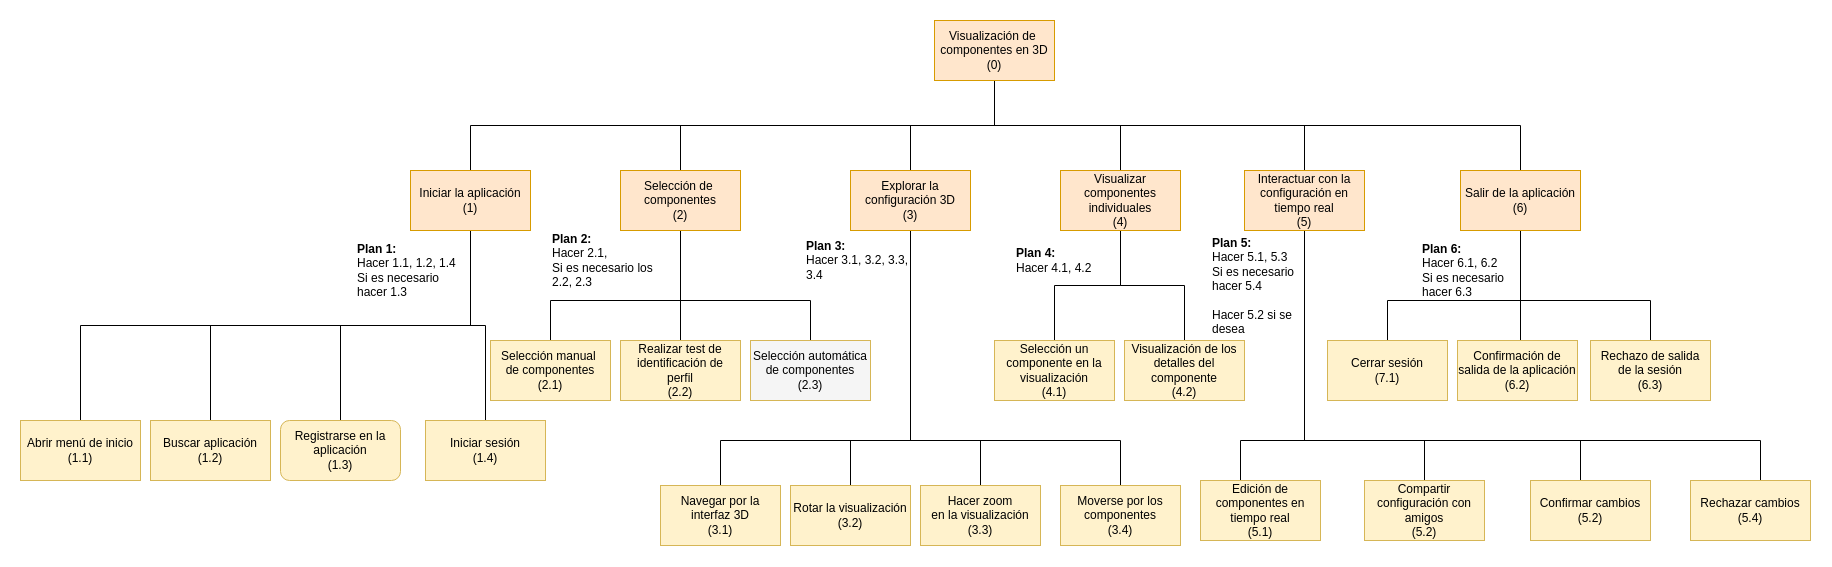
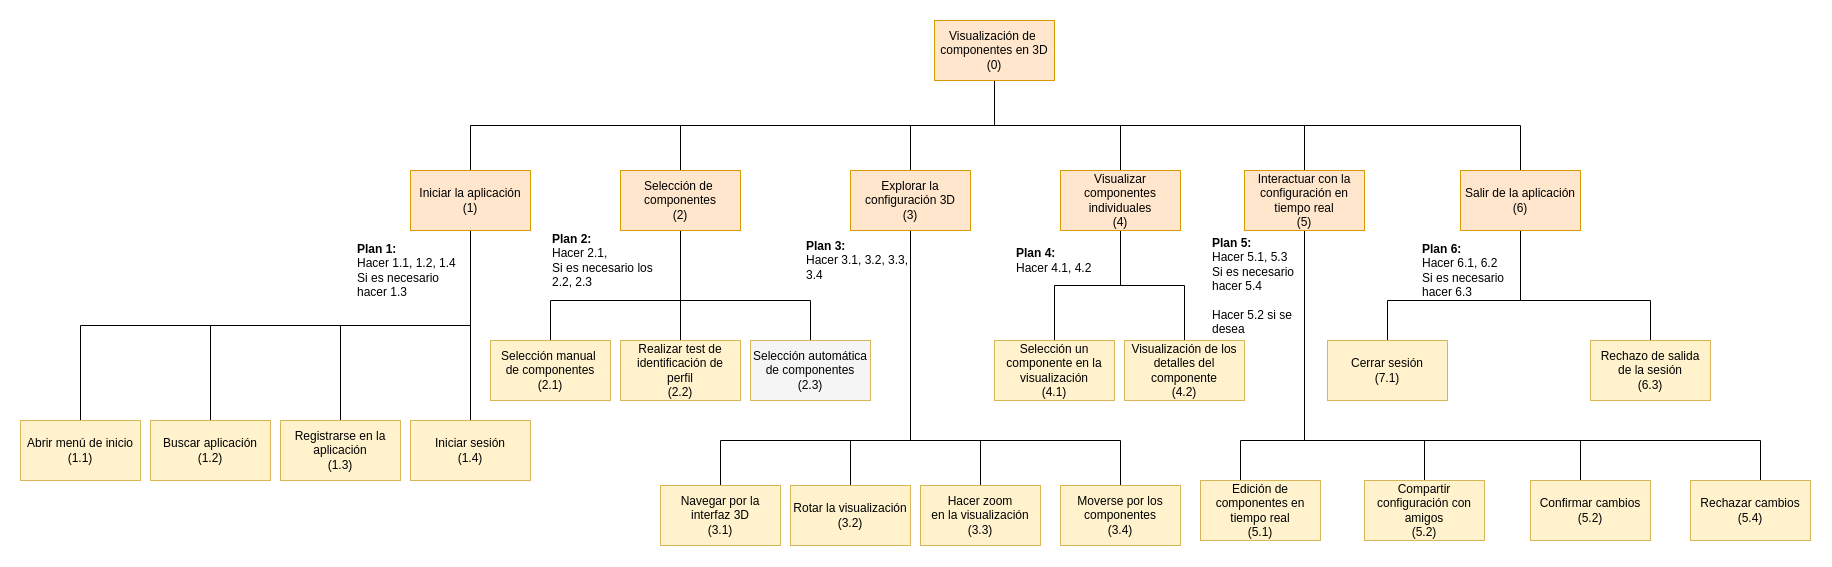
edge "Salir de la aplicación (6)" -- "Confirmación de salida de la aplicación (6.2)": removed
node "Confirmación de salida de la aplicación (6.2)": removed
node "Registrarse en la aplicación (1.3)": shape rounded rectangle -> rectangle
node "Iniciar sesión (1.4)": moved (486, 451) -> (471, 451)
